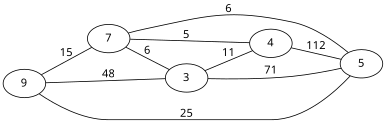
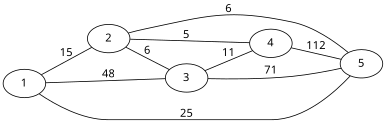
node "7": label "7" -> "2"
node "9": label "9" -> "1"
